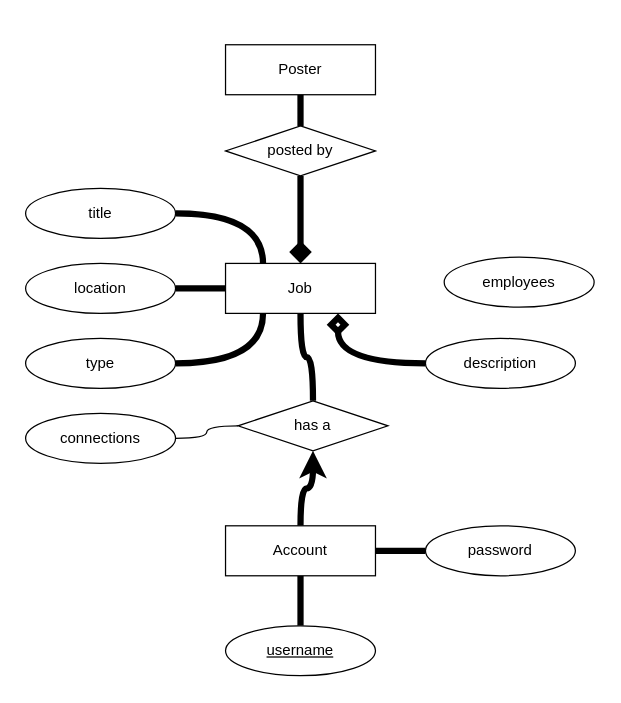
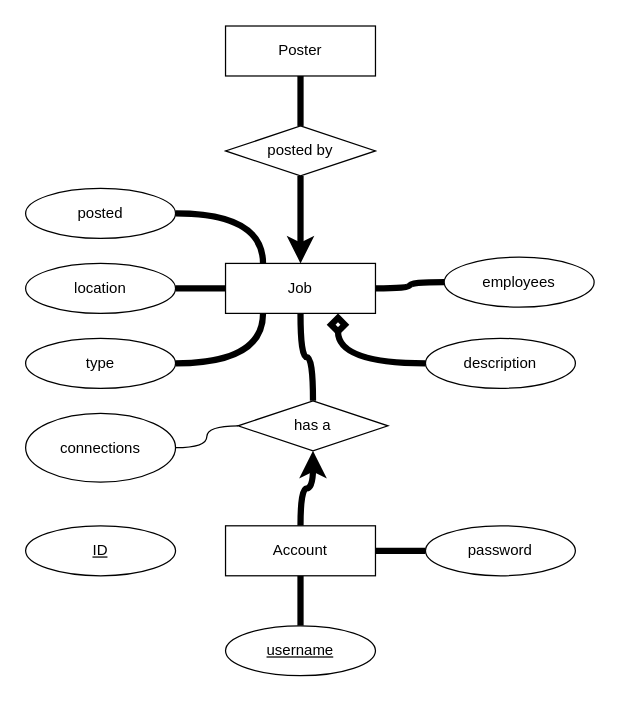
node "Poster": moved (301, 69) -> (301, 51)
node "title": label "title" -> "posted"
edge "posted by" -> "Job": arrowhead diamond -> classic
edge "employees" -- "Job": added
node "connections": size 150x50 -> 150x69
node "ID": added
